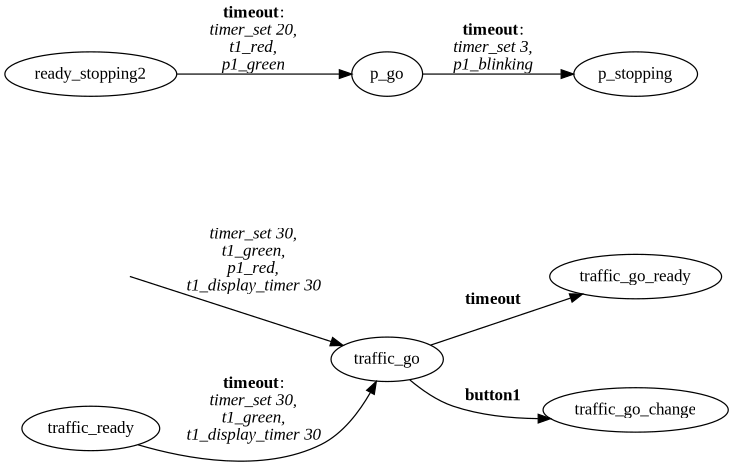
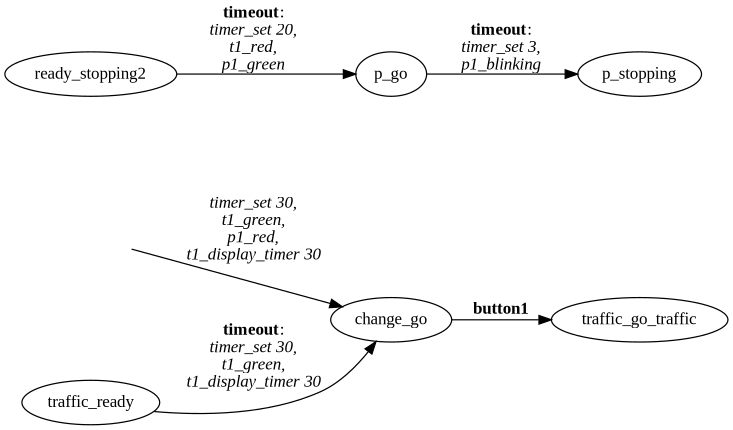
node "traffic_go_ready": removed
node "traffic_go": label "traffic_go" -> "change_go"
node "traffic_go_change": label "traffic_go_change" -> "traffic_go_traffic"
